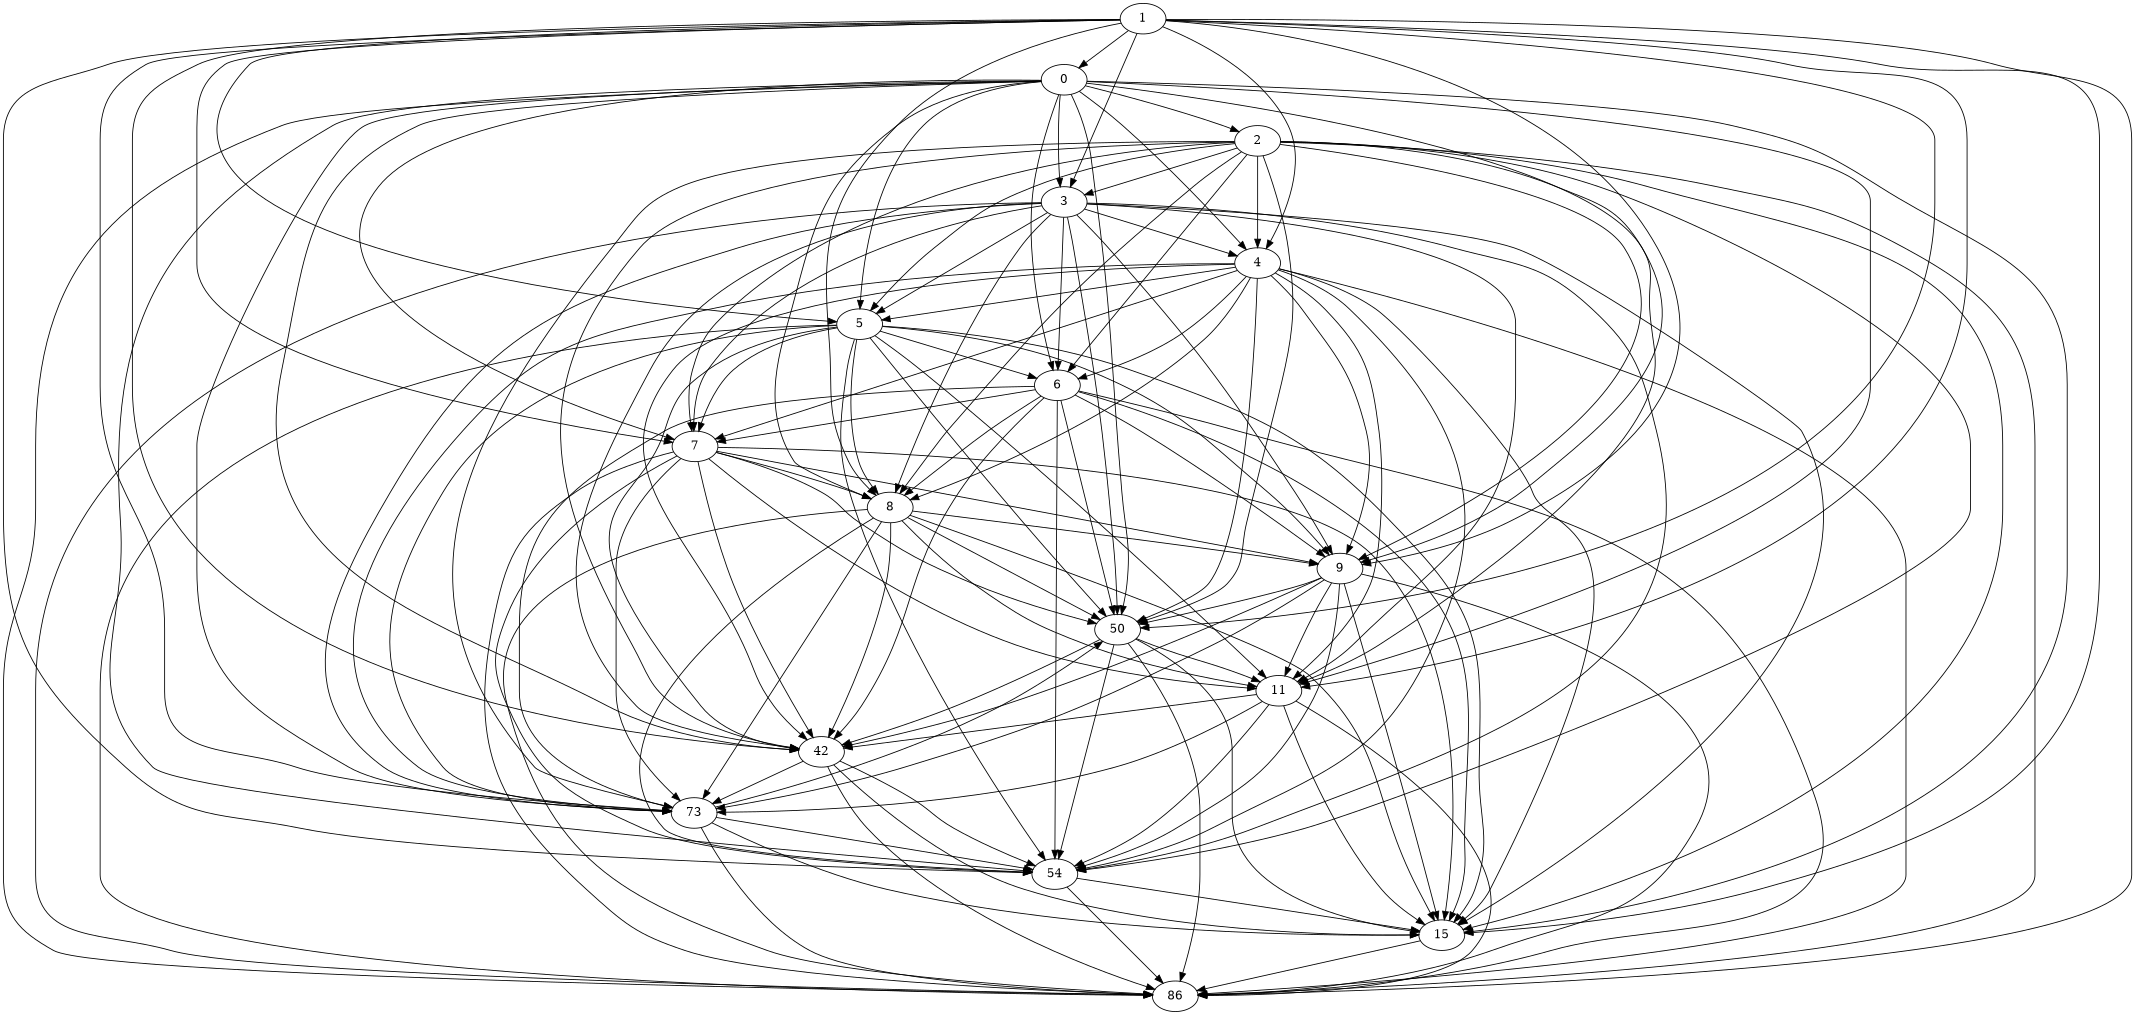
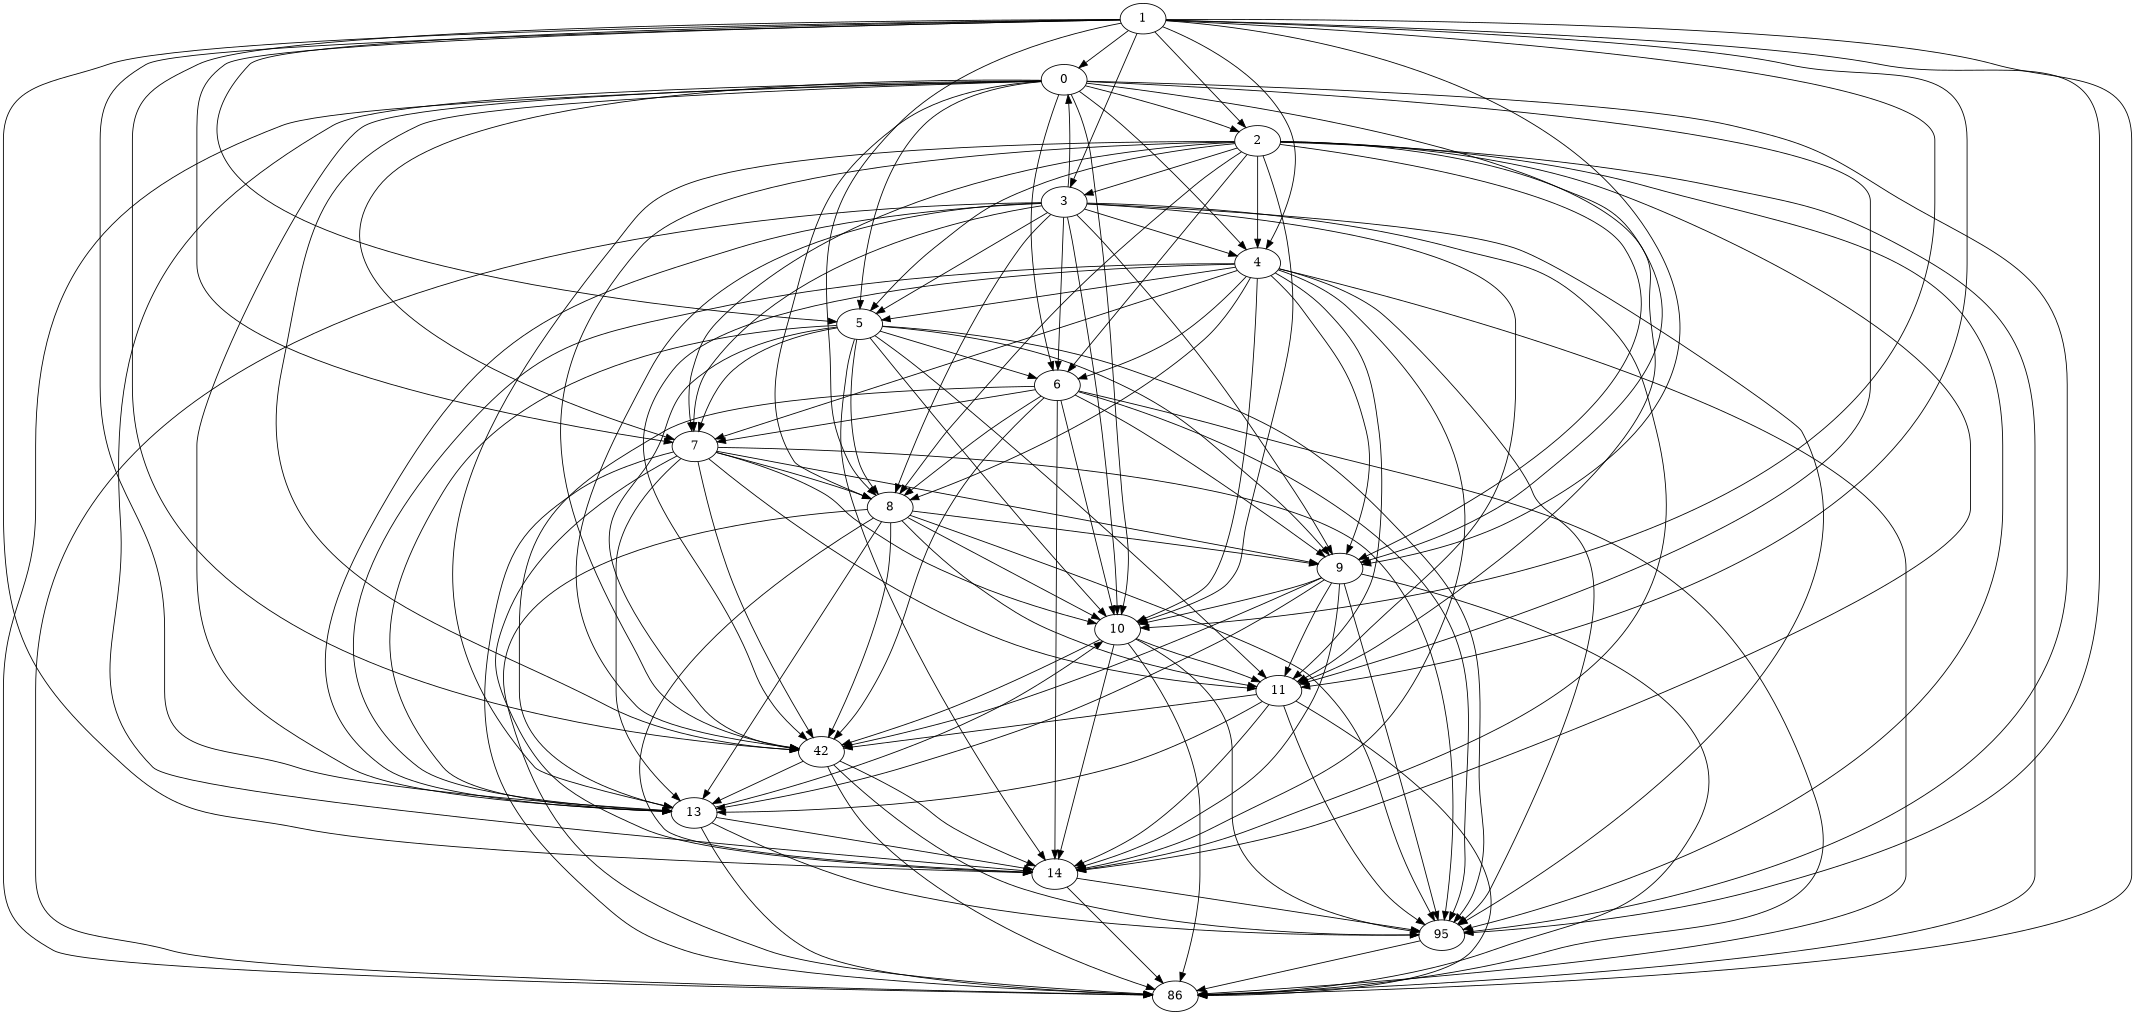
edge "1" -> "2": added
edge "0" -> "3": reversed
node "50": label "50" -> "10"
node "73": label "73" -> "13"
edge "5" -> "86": removed
node "54": label "54" -> "14"
node "15": label "15" -> "95"
